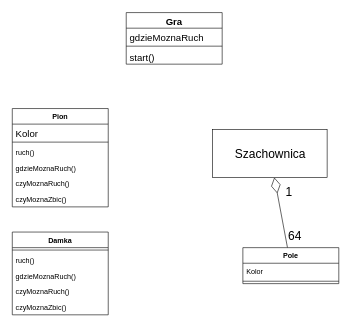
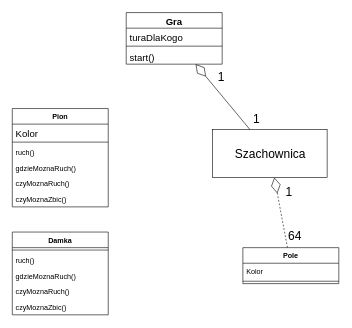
node "gdzieMoznaRuch": label "gdzieMoznaRuch" -> "turaDlaKogo"
edge "Szachownica" -> "Gra": added, labels "1", "1"
edge "Pole" -> "Szachownica": style solid -> dashed
